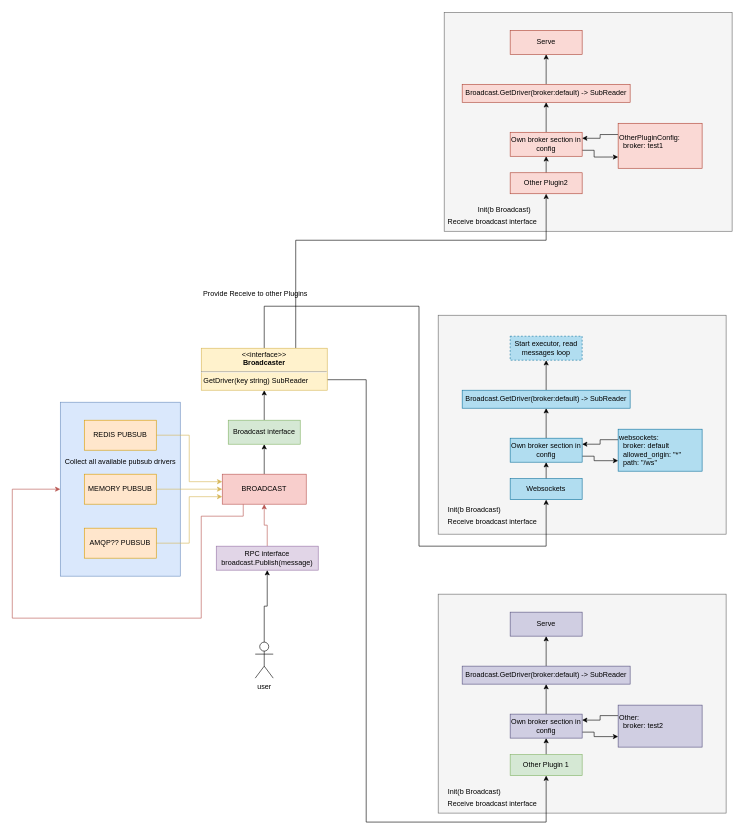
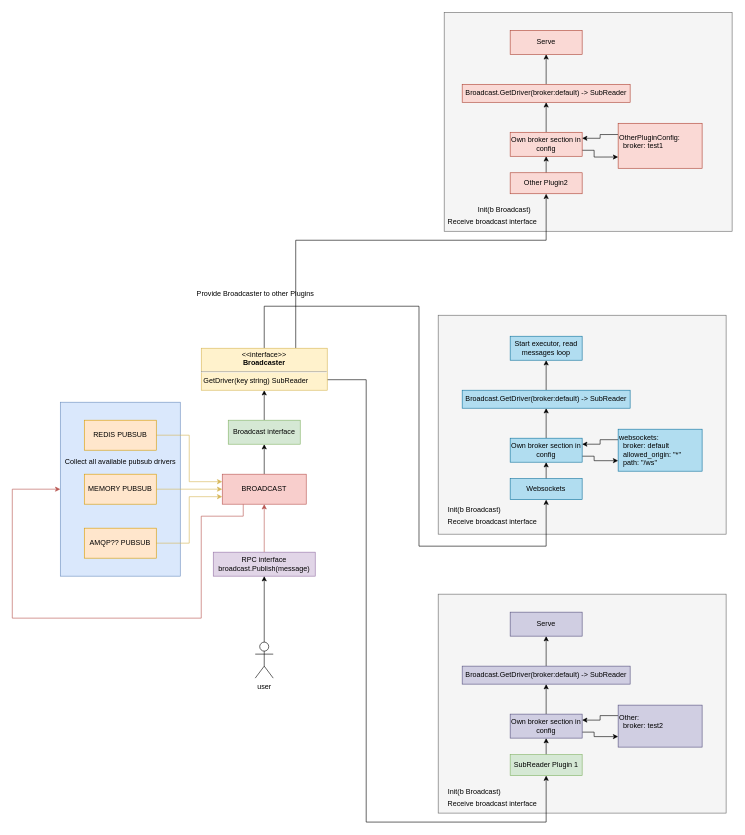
node "Provide Receive to other Plugins": label "Provide Receive to other Plugins" -> "Provide Broadcaster to other Plugins"
node "Start executor, read messages loop": style dashed -> solid
node "RPC interface broadcast.Publish(message)": moved (267, 558) -> (264, 564)
node "Other Plugin 1": label "Other Plugin 1" -> "SubReader Plugin 1"
